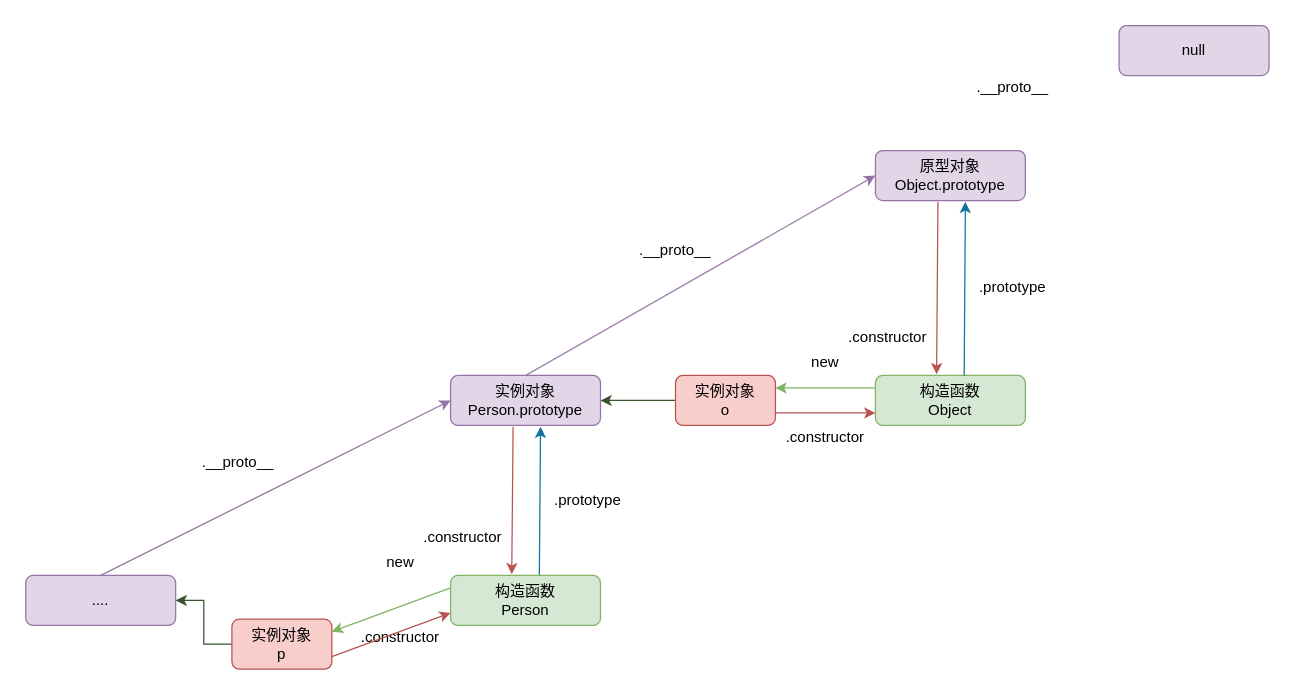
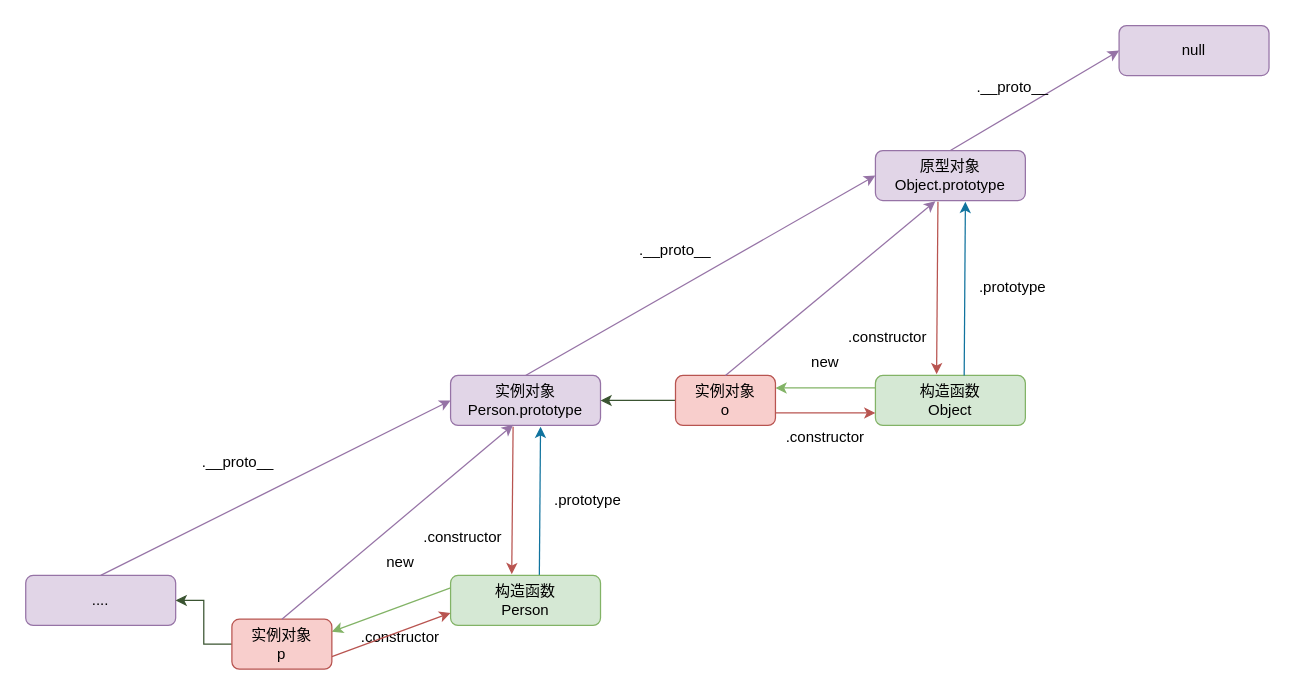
edge "原型对象 Object.prototype" -> "null": added
edge "实例对象 o" -> "原型对象 Object.prototype": added
edge "实例对象 p" -> "实例对象 Person.prototype": added
